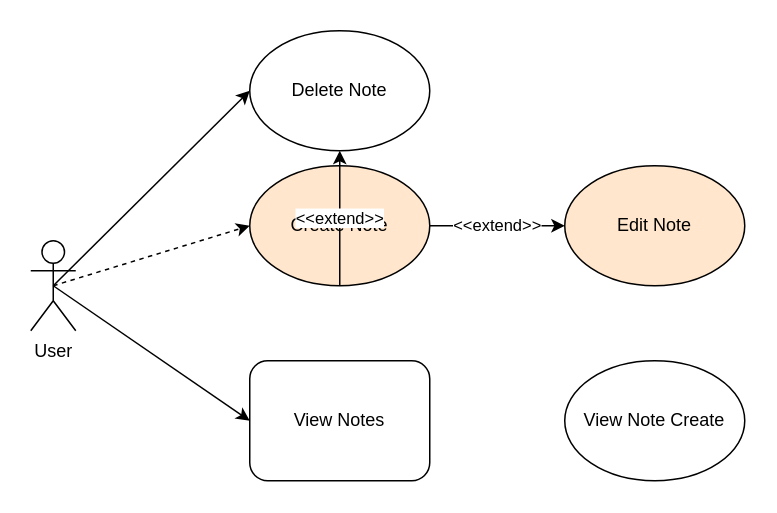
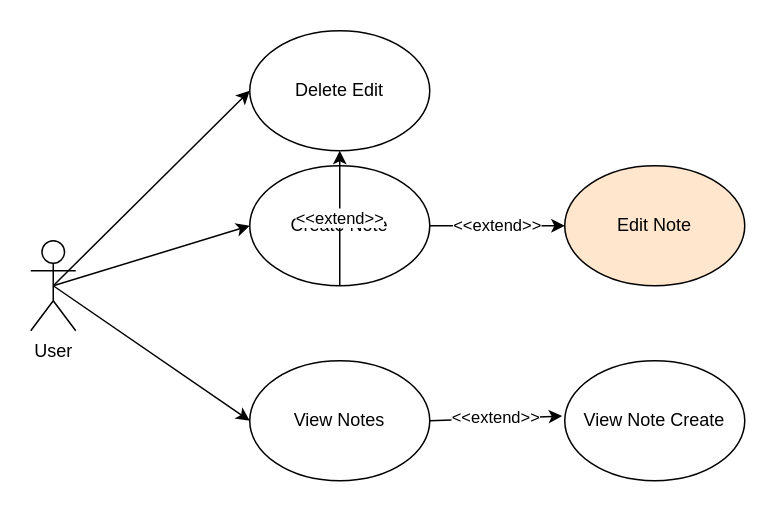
node "Delete Note": label "Delete Note" -> "Delete Edit"
node "Create Note": fillcolor #ffe6cc -> #ffffff
edge "User" -> "Create Note": style dashed -> solid
edge "View Notes" -> "View Note Create": added, label "<<extend>>"
node "View Notes": shape rounded rectangle -> ellipse
